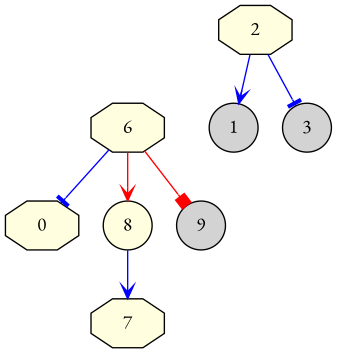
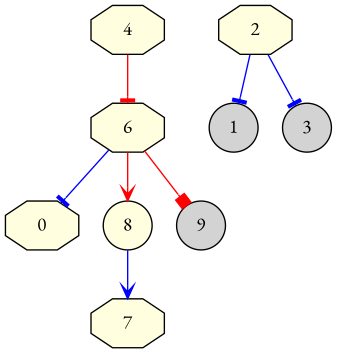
node "4": added
edge "2" -> "1": arrowhead vee -> tee
